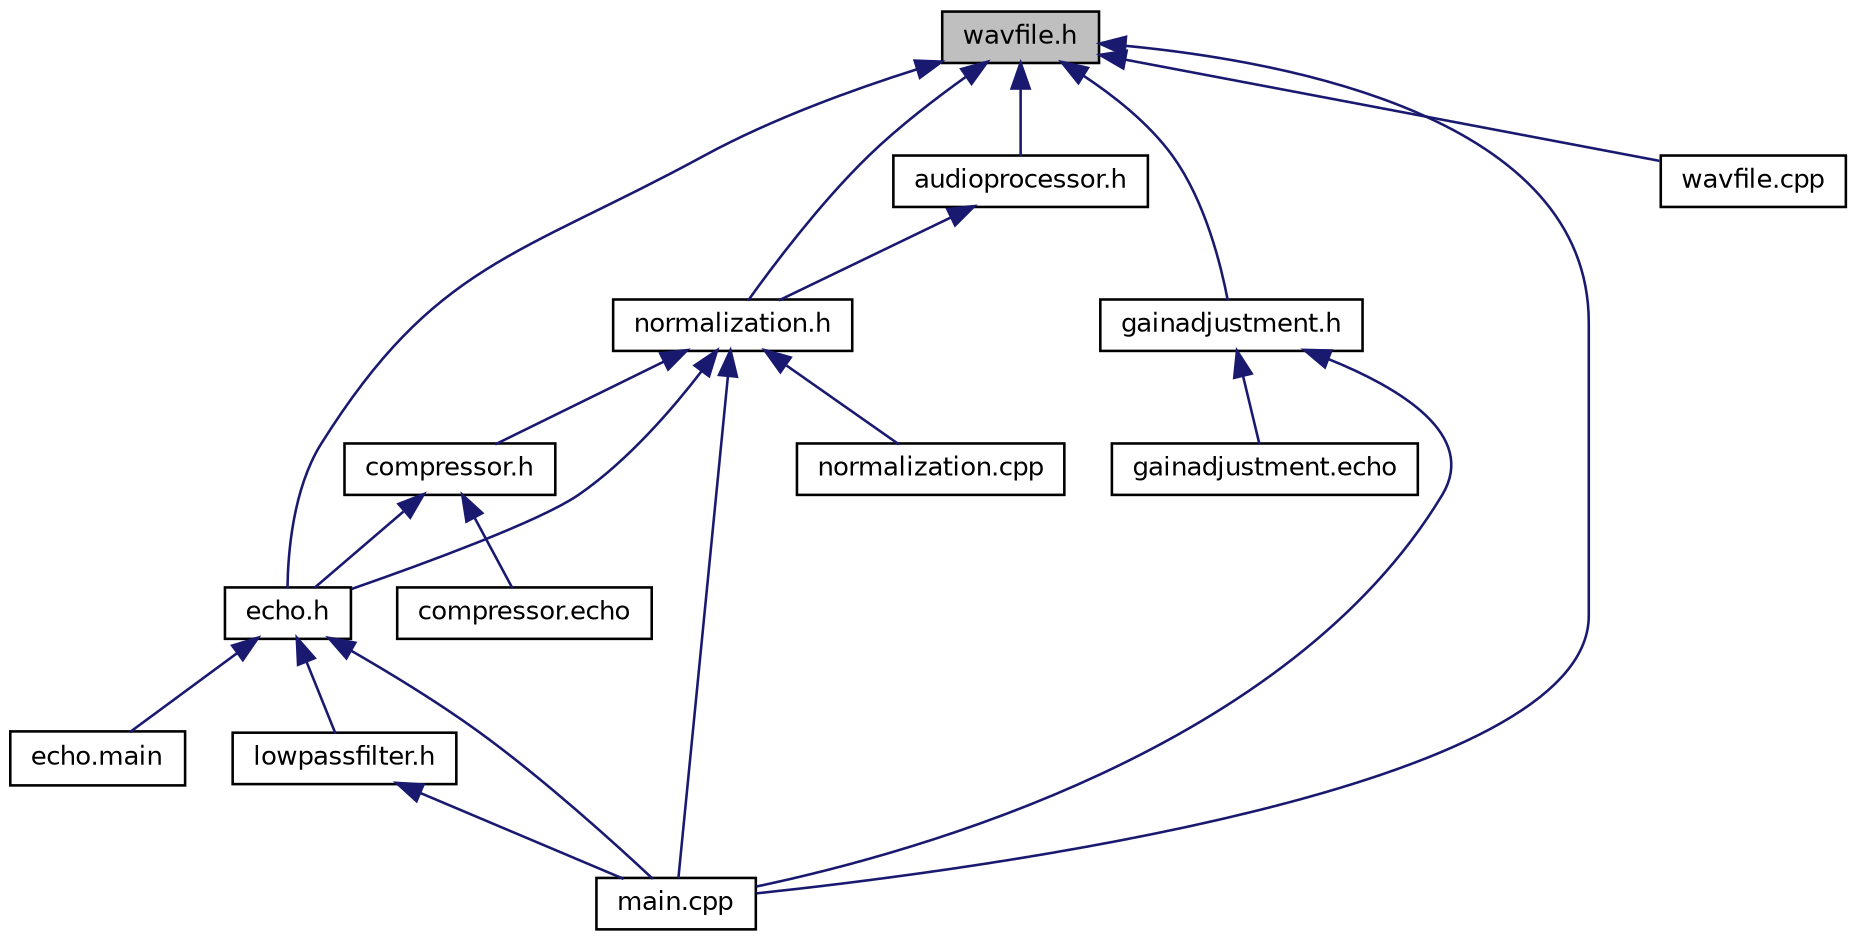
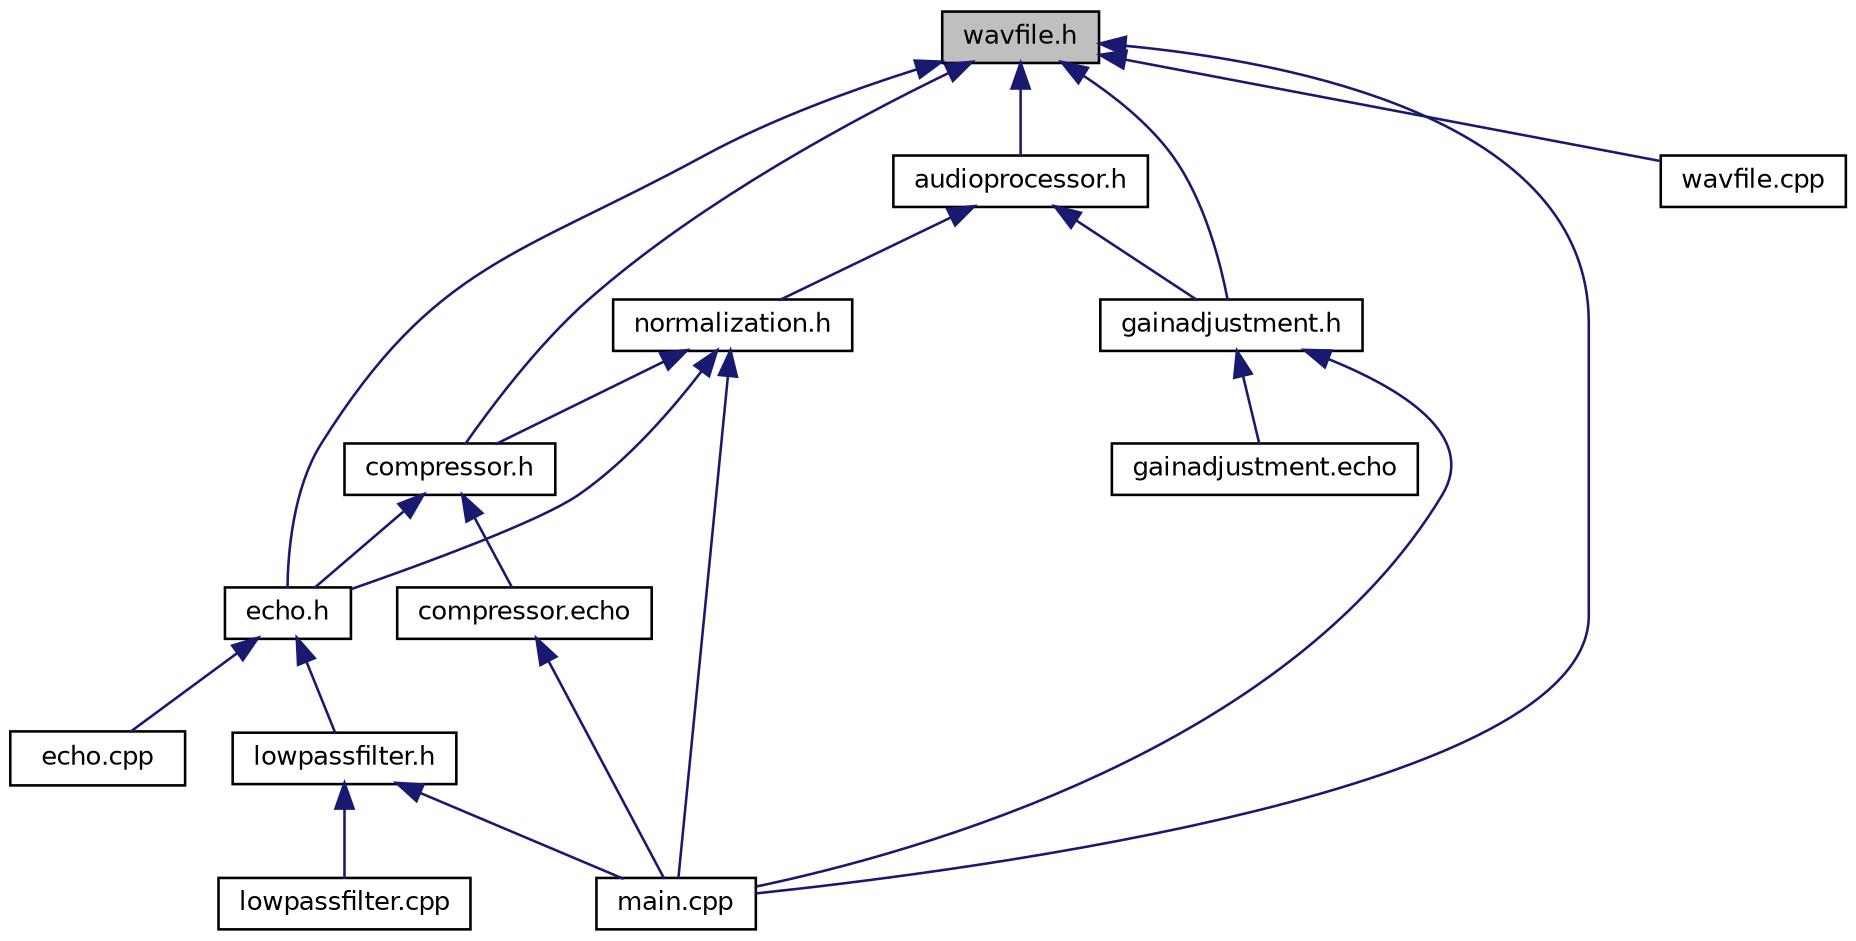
edge "normalization.h" -> "wavfile.h": now "compressor.h" -> "wavfile.h"
edge "gainadjustment.h" -> "audioprocessor.h": added
node "normalization.cpp": removed
edge "main.cpp" -> "echo.h": now "main.cpp" -> "compressor.echo"
node "echo.main": label "echo.main" -> "echo.cpp"
node "lowpassfilter.cpp": added
